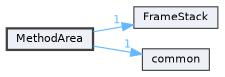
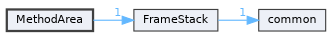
edge "MethodArea" -> "common": now "FrameStack" -> "common"
